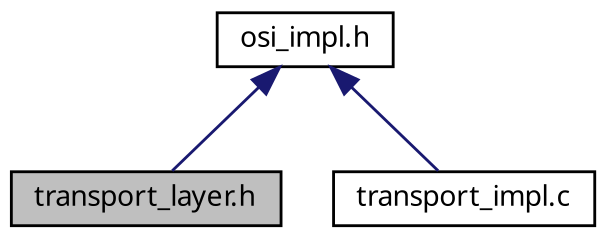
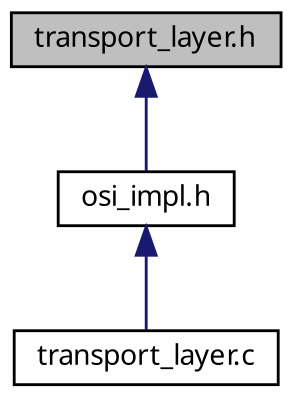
edge "transport_layer.h" -> "osi_impl.h": reversed
node "transport_impl.c": label "transport_impl.c" -> "transport_layer.c"
